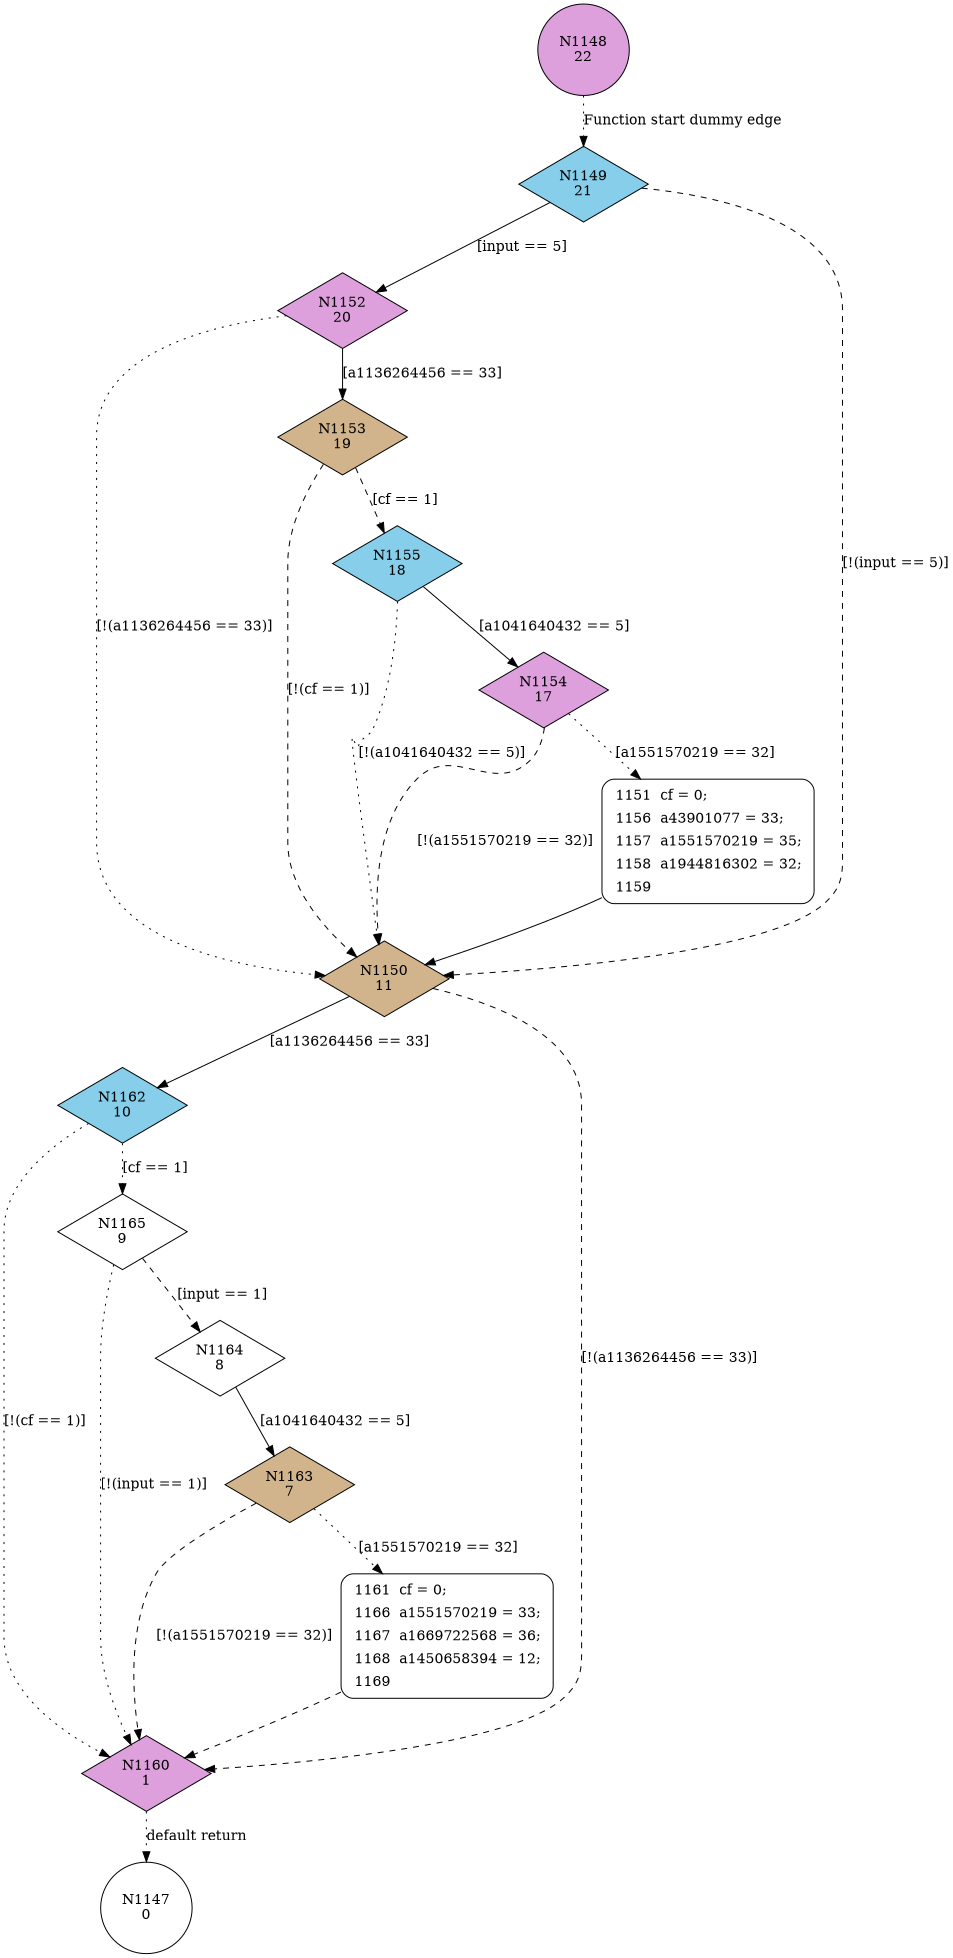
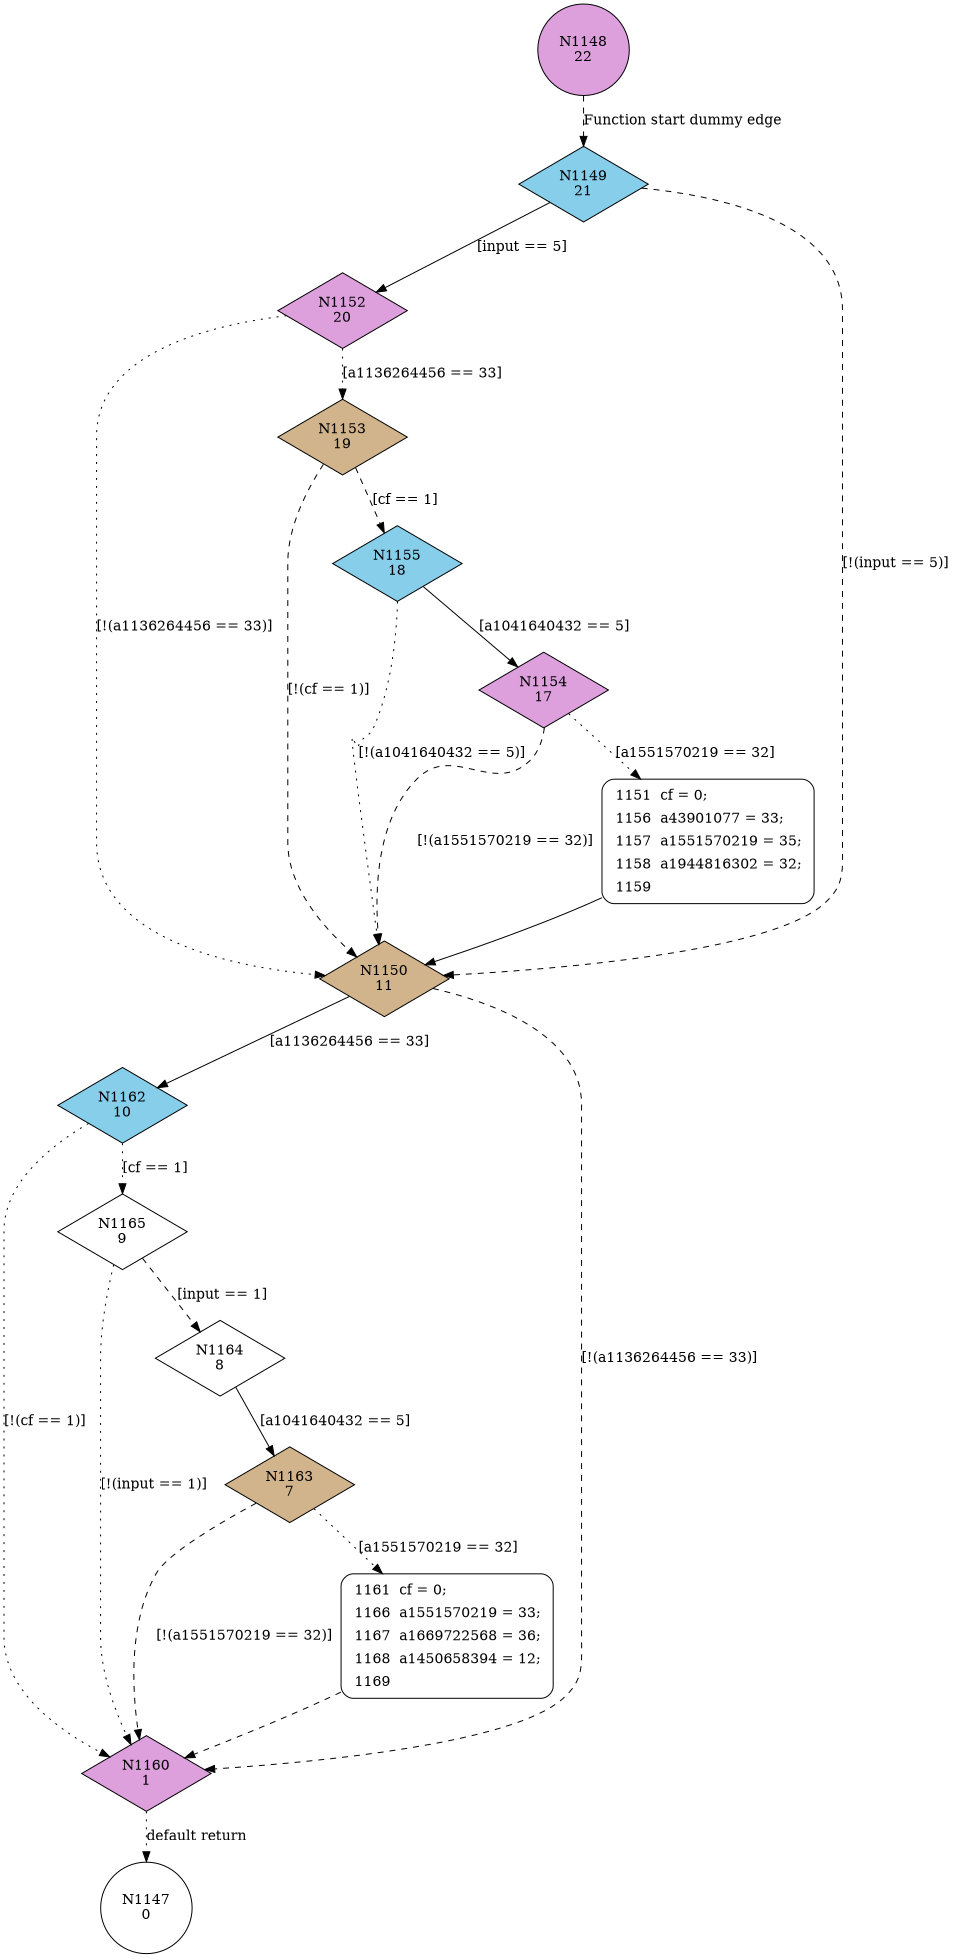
edge "N1148 22" -> "N1149 21": style dotted -> dashed
edge "N1152 20" -> "N1153 19": style solid -> dotted
